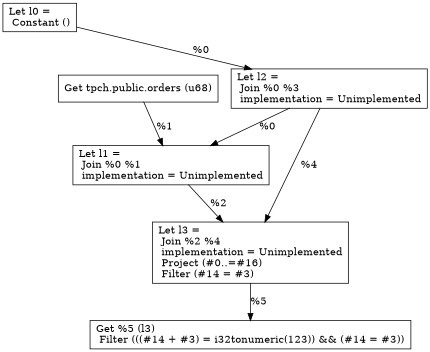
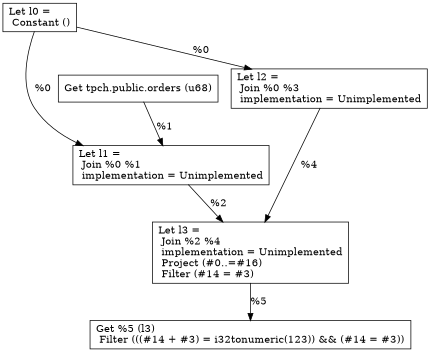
edge "Let l2 = Join %0 %3 implementation = Unimplemented" -> "Let l1 = Join %0 %1 implementation = Unimplemented": now "Let l0 = Constant ()" -> "Let l1 = Join %0 %1 implementation = Unimplemented"
